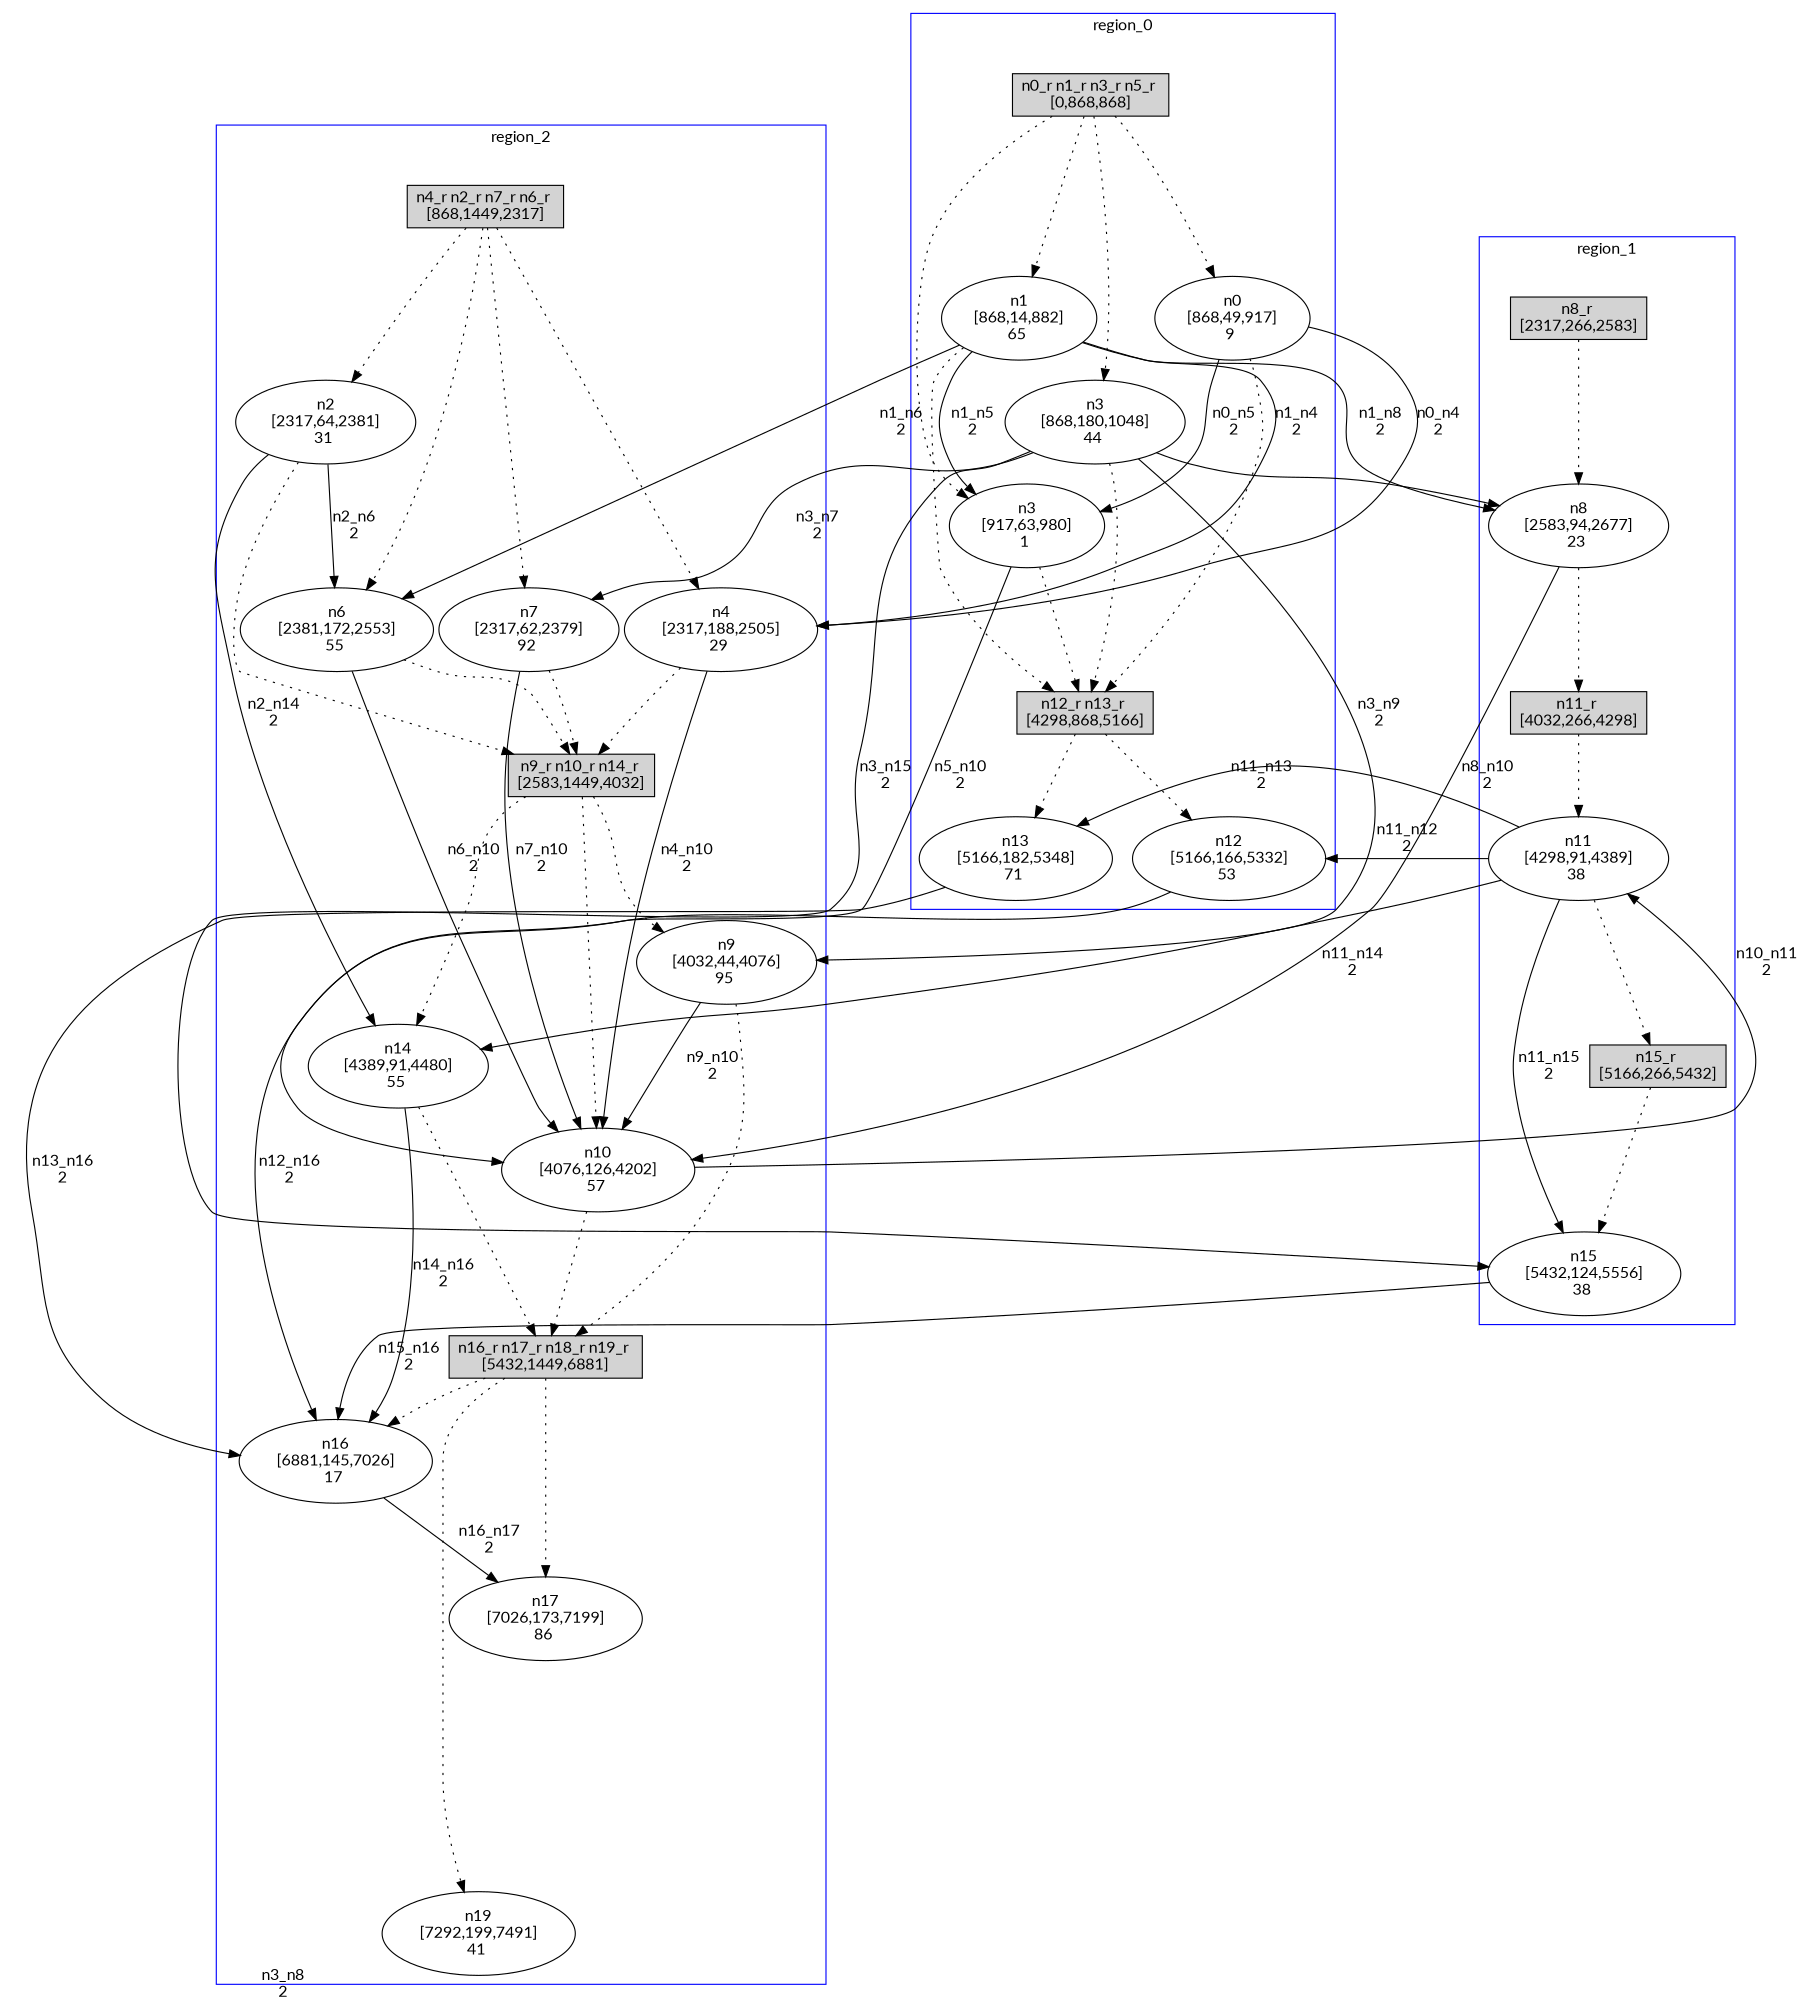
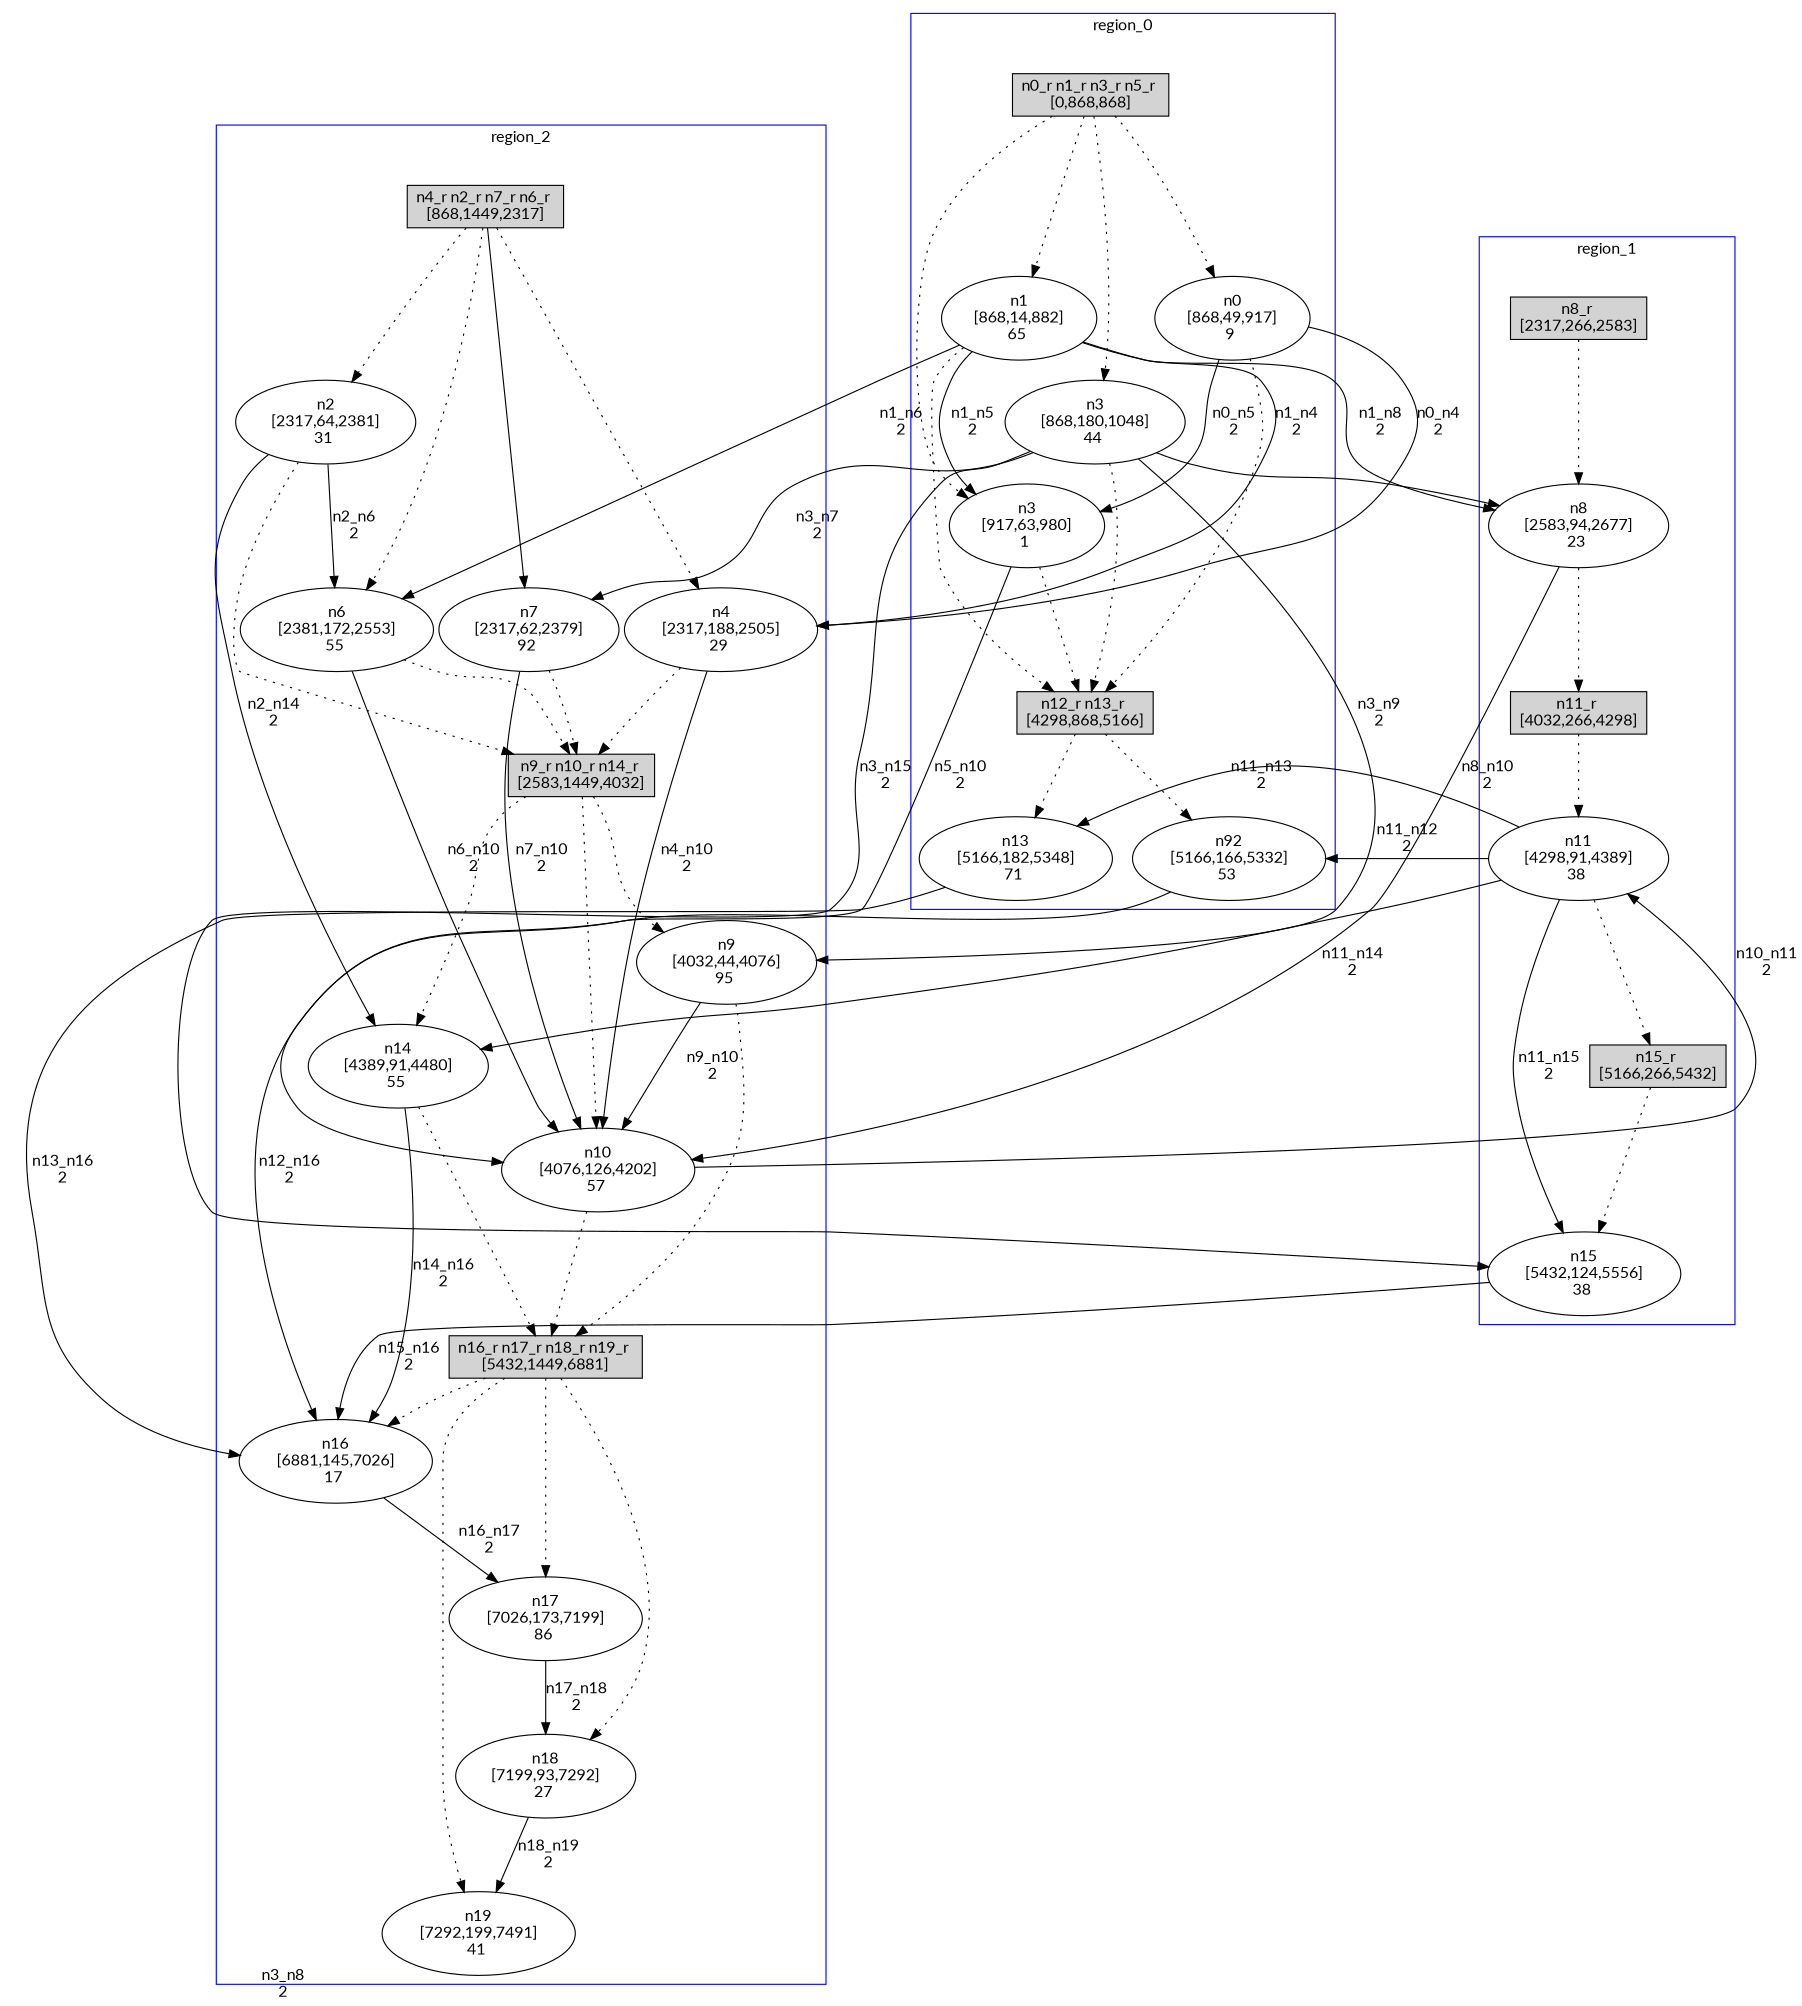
edge "n4_r n2_r n7_r n6_r [868,1449,2317]" -> "n7 [2317,62,2379] 92": style dotted -> solid
node "n12 [5166,166,5332] 53": label "n12 [5166,166,5332] 53" -> "n92 [5166,166,5332] 53"
node "n18 [7199,93,7292] 27": added
